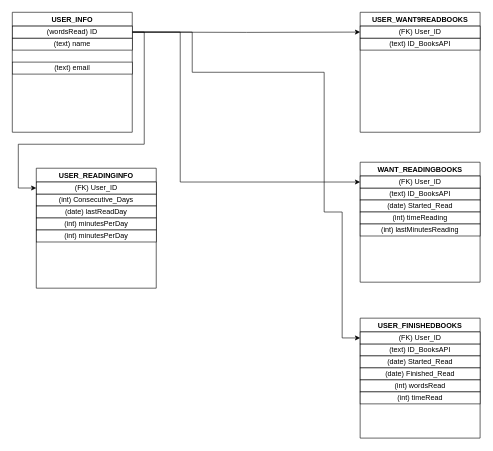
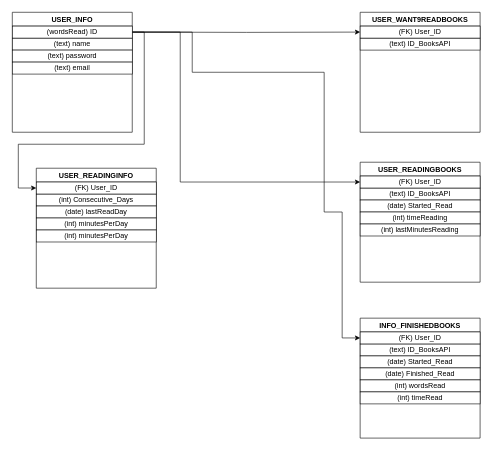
node "(text) password": added
node "WANT_READINGBOOKS": label "WANT_READINGBOOKS" -> "USER_READINGBOOKS"
node "USER_FINISHEDBOOKS": label "USER_FINISHEDBOOKS" -> "INFO_FINISHEDBOOKS"
